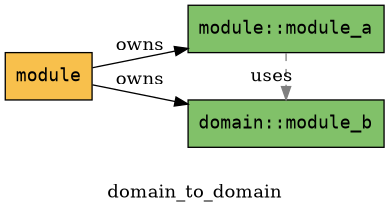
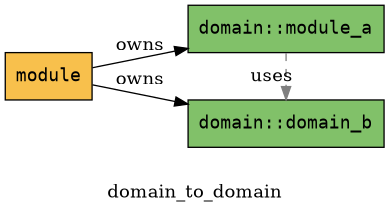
node "module::module_a": label "module::module_a" -> "domain::module_a"
node "domain::module_b": label "domain::module_b" -> "domain::domain_b"
